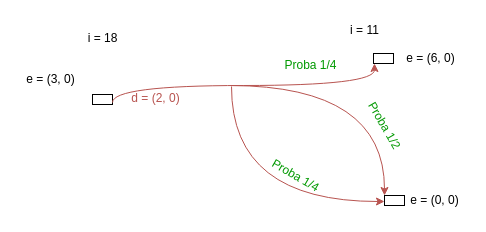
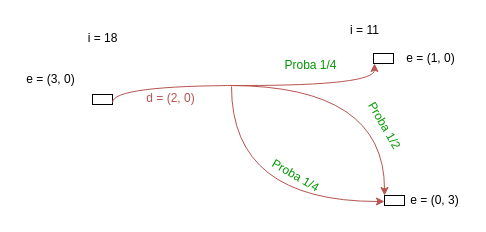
node "e = (6, 0)": label "e = (6, 0)" -> "e = (1, 0)"
node "d = (2, 0)": moved (156, 99) -> (171, 99)
node "e = (0, 0)": label "e = (0, 0)" -> "e = (0, 3)"
